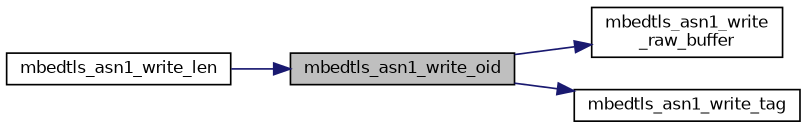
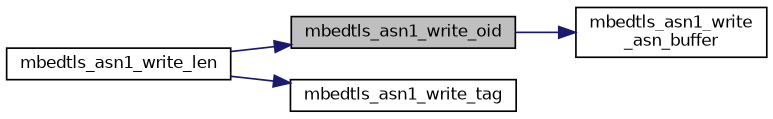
node "mbedtls_asn1_write _raw_buffer": label "mbedtls_asn1_write _raw_buffer" -> "mbedtls_asn1_write _asn_buffer"
edge "mbedtls_asn1_write_oid" -> "mbedtls_asn1_write_tag": now "mbedtls_asn1_write_len" -> "mbedtls_asn1_write_tag"
